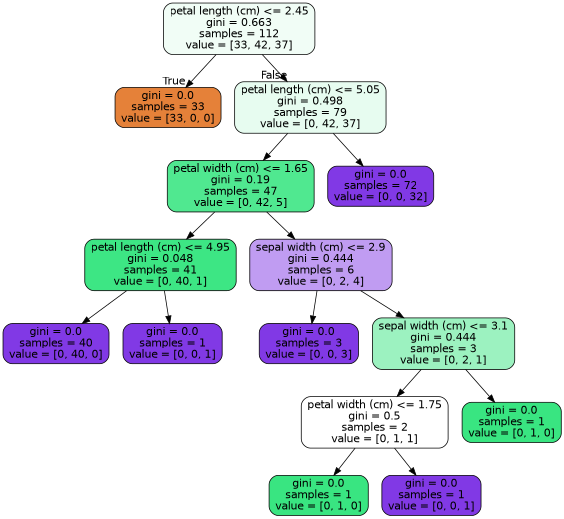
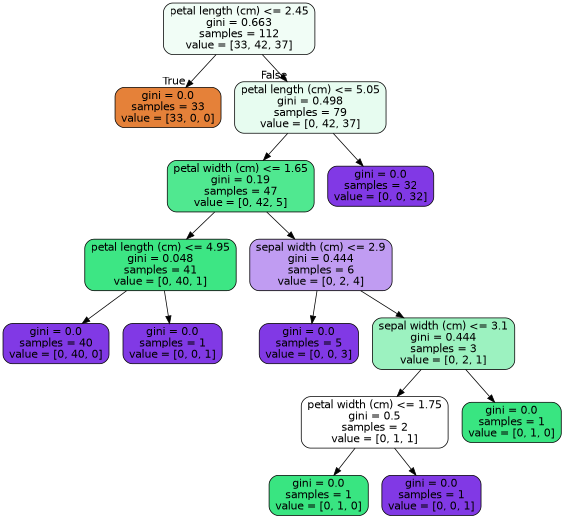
node "gini = 0.0 samples = 72 value = [0, 0, 32]": label "gini = 0.0 samples = 72 value = [0, 0, 32]" -> "gini = 0.0 samples = 32 value = [0, 0, 32]"
node "gini = 0.0 samples = 3 value = [0, 0, 3]": label "gini = 0.0 samples = 3 value = [0, 0, 3]" -> "gini = 0.0 samples = 5 value = [0, 0, 3]"
